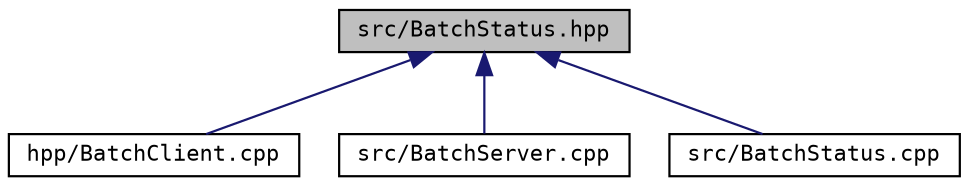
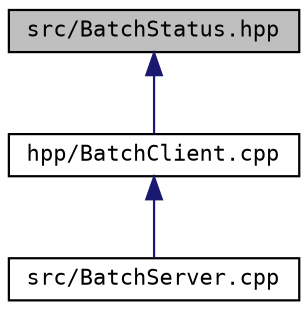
edge "src/BatchServer.cpp" -> "src/BatchStatus.hpp": now "src/BatchServer.cpp" -> "hpp/BatchClient.cpp"
node "src/BatchStatus.cpp": removed
